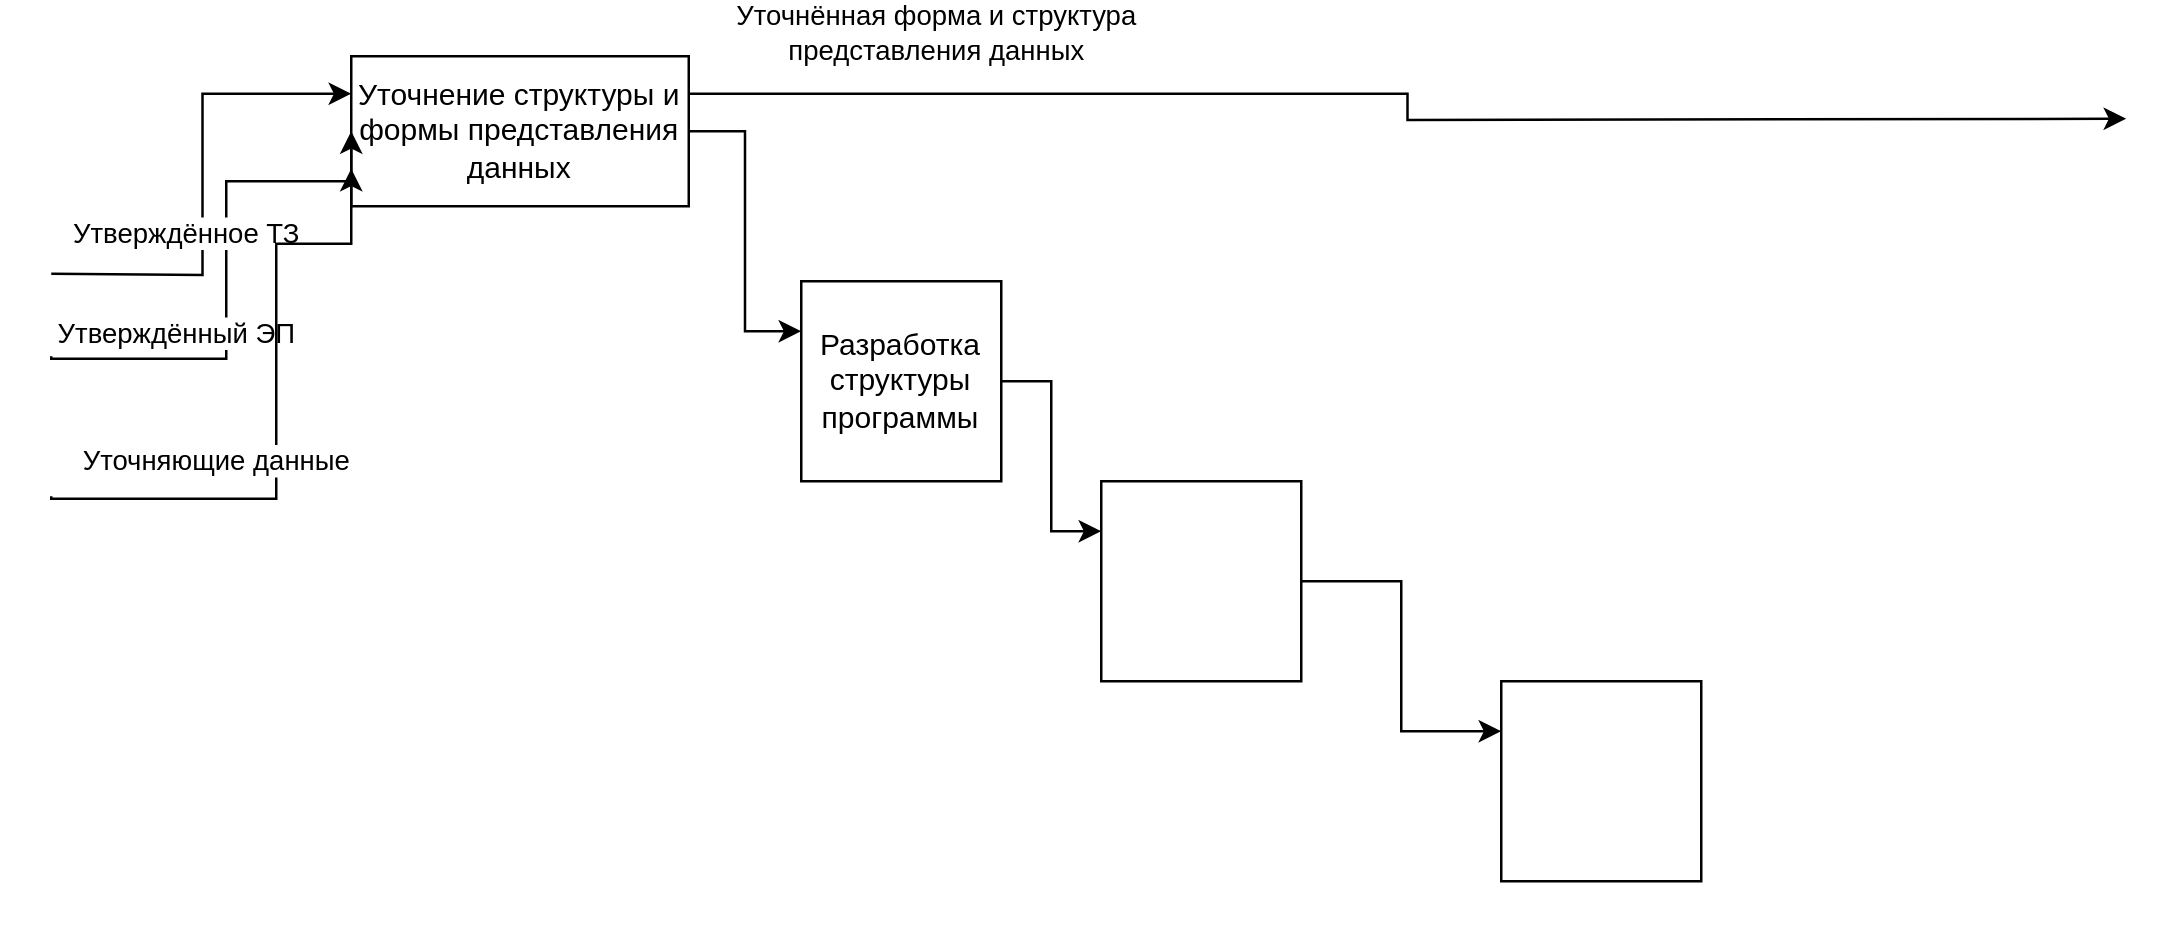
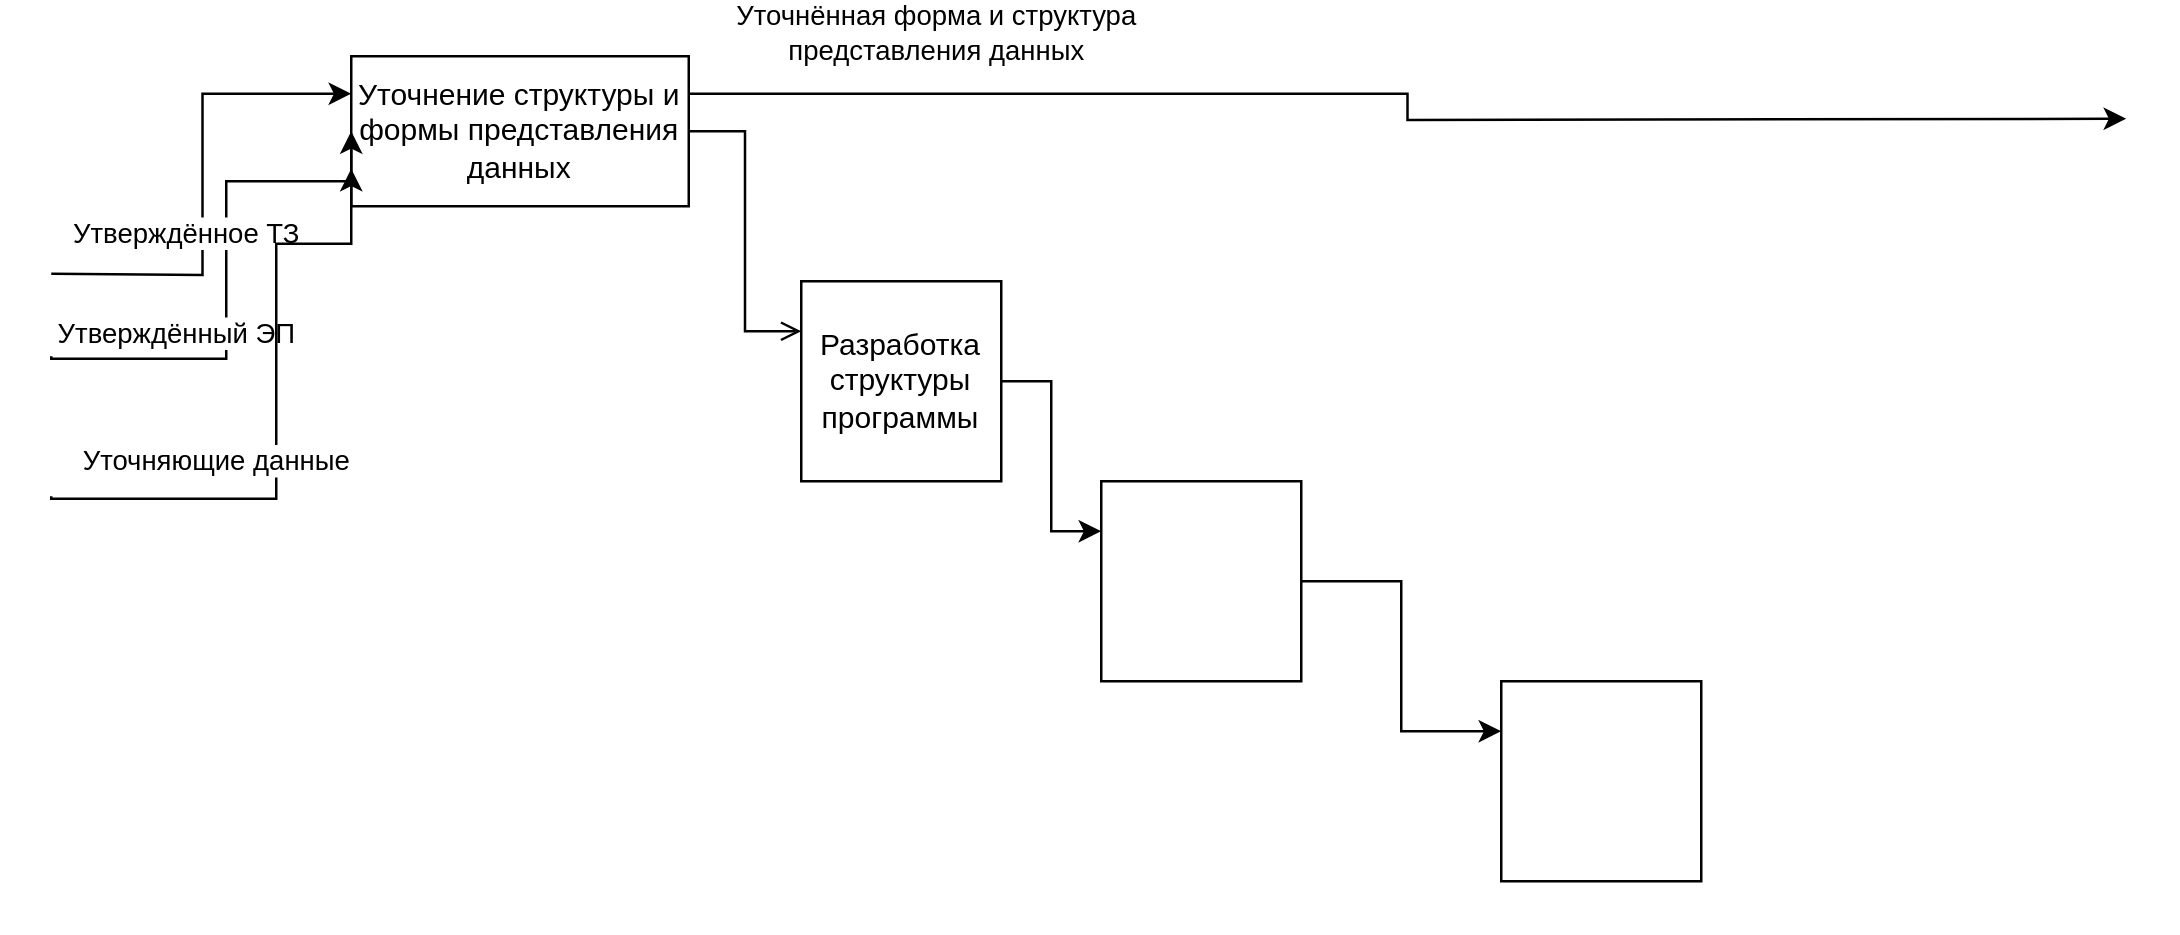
edge "Уточнение структуры и формы представления данных" -> "Разработка структуры программы": arrowhead classic -> open
